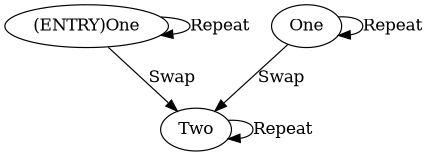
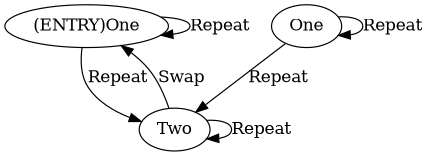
edge "Two" -> "(ENTRY)One": added, label "Swap"
edge "(ENTRY)One" -> "Two": label "Swap" -> "Repeat"
edge "One" -> "Two": label "Swap" -> "Repeat"
